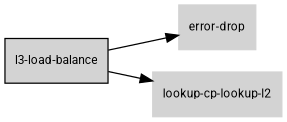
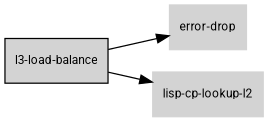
node "lookup-cp-lookup-l2": label "lookup-cp-lookup-l2" -> "lisp-cp-lookup-l2"
